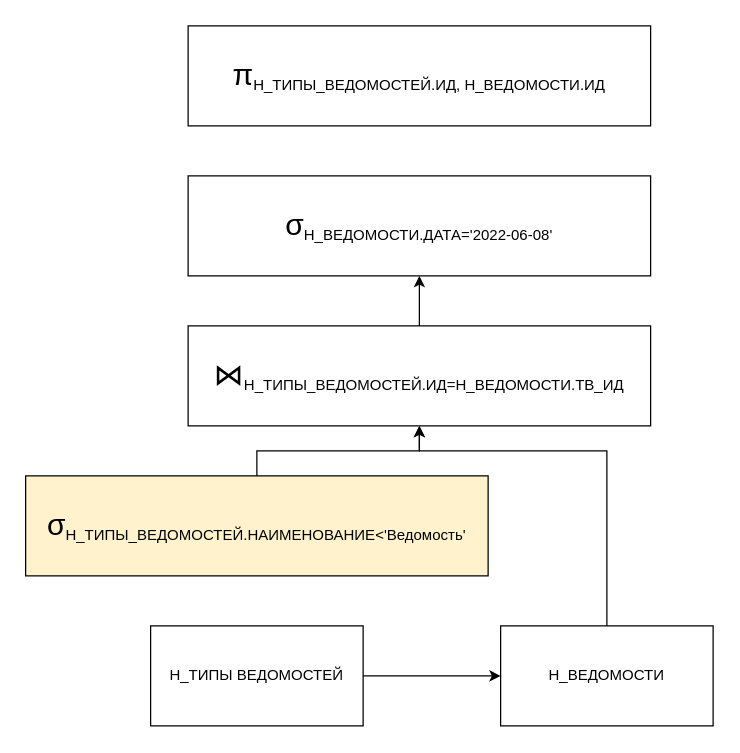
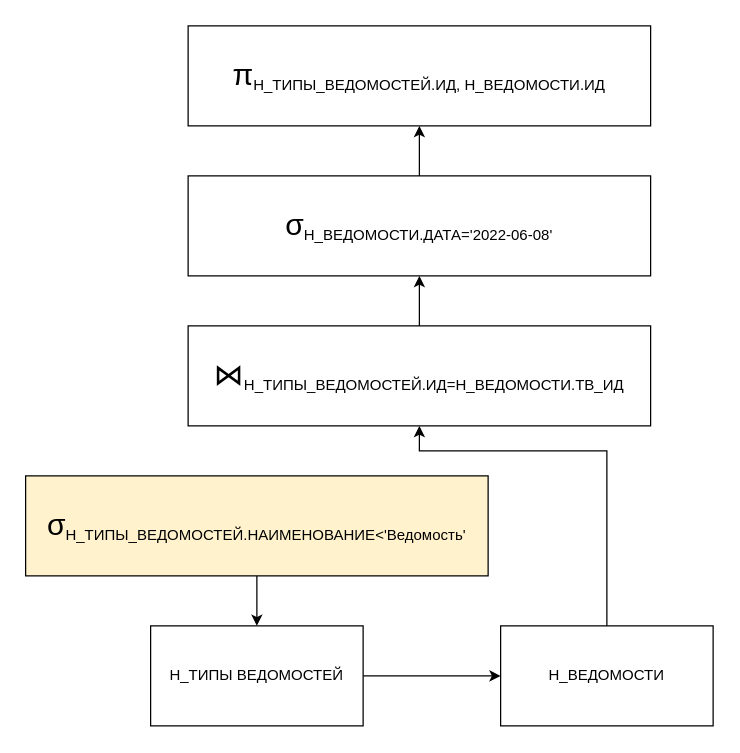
edge "σН_ВЕДОМОСТИ.ДАТА='2022-06-08'" -> "πН_ТИПЫ_ВЕДОМОСТЕЙ.ИД, Н_ВЕДОМОСТИ.ИД": added
edge "σН_ТИПЫ_ВЕДОМОСТЕЙ.НАИМЕНОВАНИЕ<'Ведомость'" -> "⋈Н_ТИПЫ_ВЕДОМОСТЕЙ.ИД=Н_ВЕДОМОСТИ.ТВ_ИД": now "σН_ТИПЫ_ВЕДОМОСТЕЙ.НАИМЕНОВАНИЕ<'Ведомость'" -> "Н_ТИПЫ ВЕДОМОСТЕЙ"
